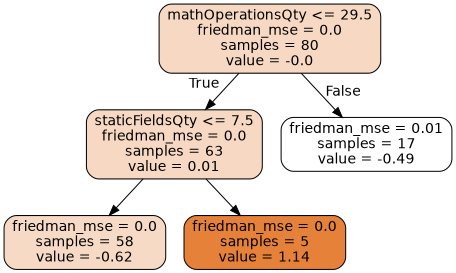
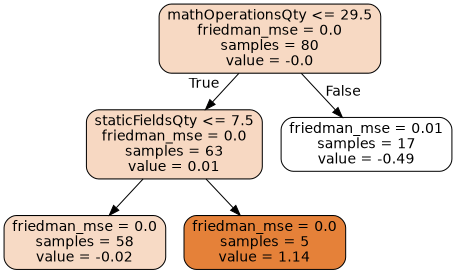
node "friedman_mse = 0.0 samples = 58 value = -0.62": label "friedman_mse = 0.0 samples = 58 value = -0.62" -> "friedman_mse = 0.0 samples = 58 value = -0.02"
